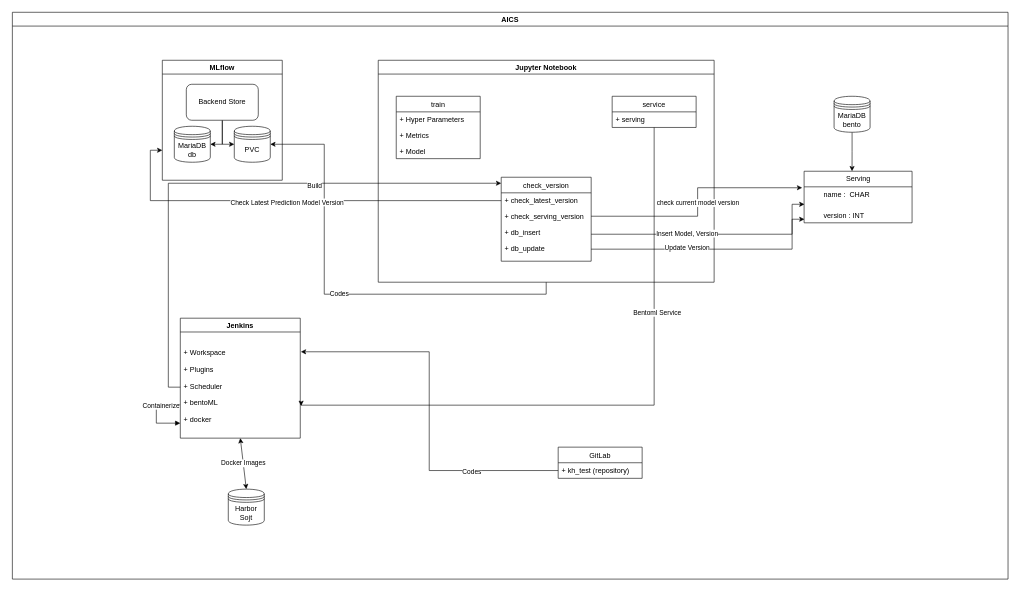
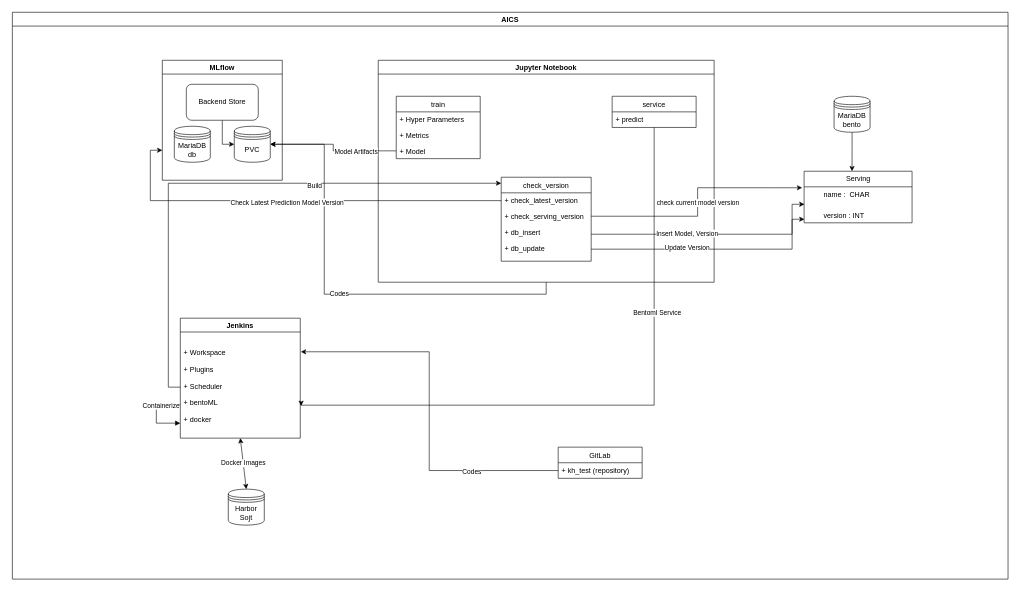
node "+ serving": label "+ serving" -> "+ predict"
edge "Backend Store" -> "MariaDB db": removed
edge "+ Model" -> "PVC": added, label "Model Artifacts"
